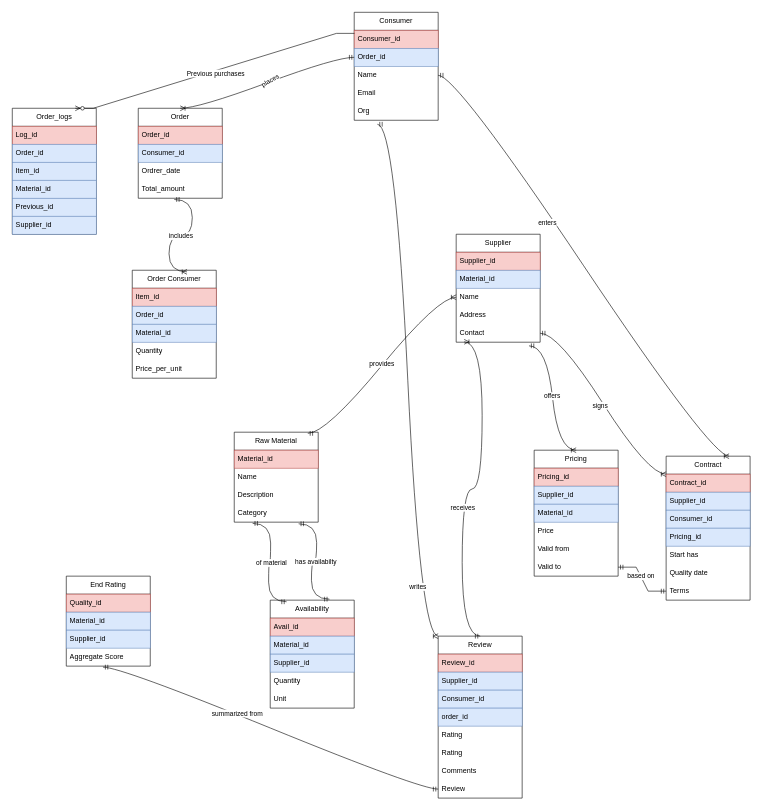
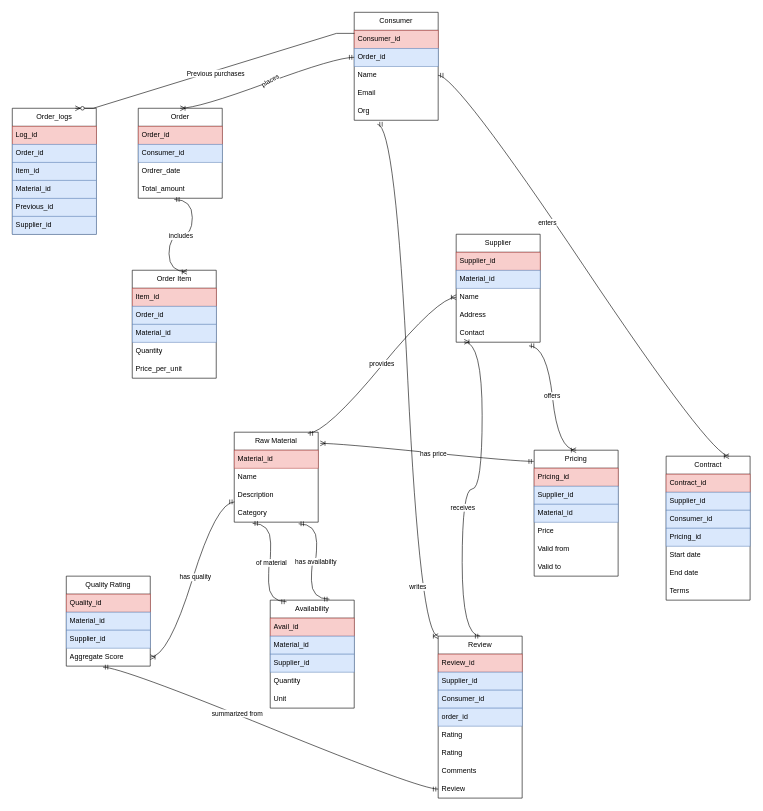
node "Order Consumer": label "Order Consumer" -> "Order Item"
edge "Contact" -- "Contract_id": removed, label "signs"
edge "Raw Material" -- "Pricing": added, label "has price"
node "Start has": label "Start has" -> "Start date"
node "Quality date": label "Quality date" -> "End date"
edge "Valid to" -- "Terms": removed, label "based on"
edge "Category" -- "Aggregate Score": added, label "has quality"
node "End Rating": label "End Rating" -> "Quality Rating"
